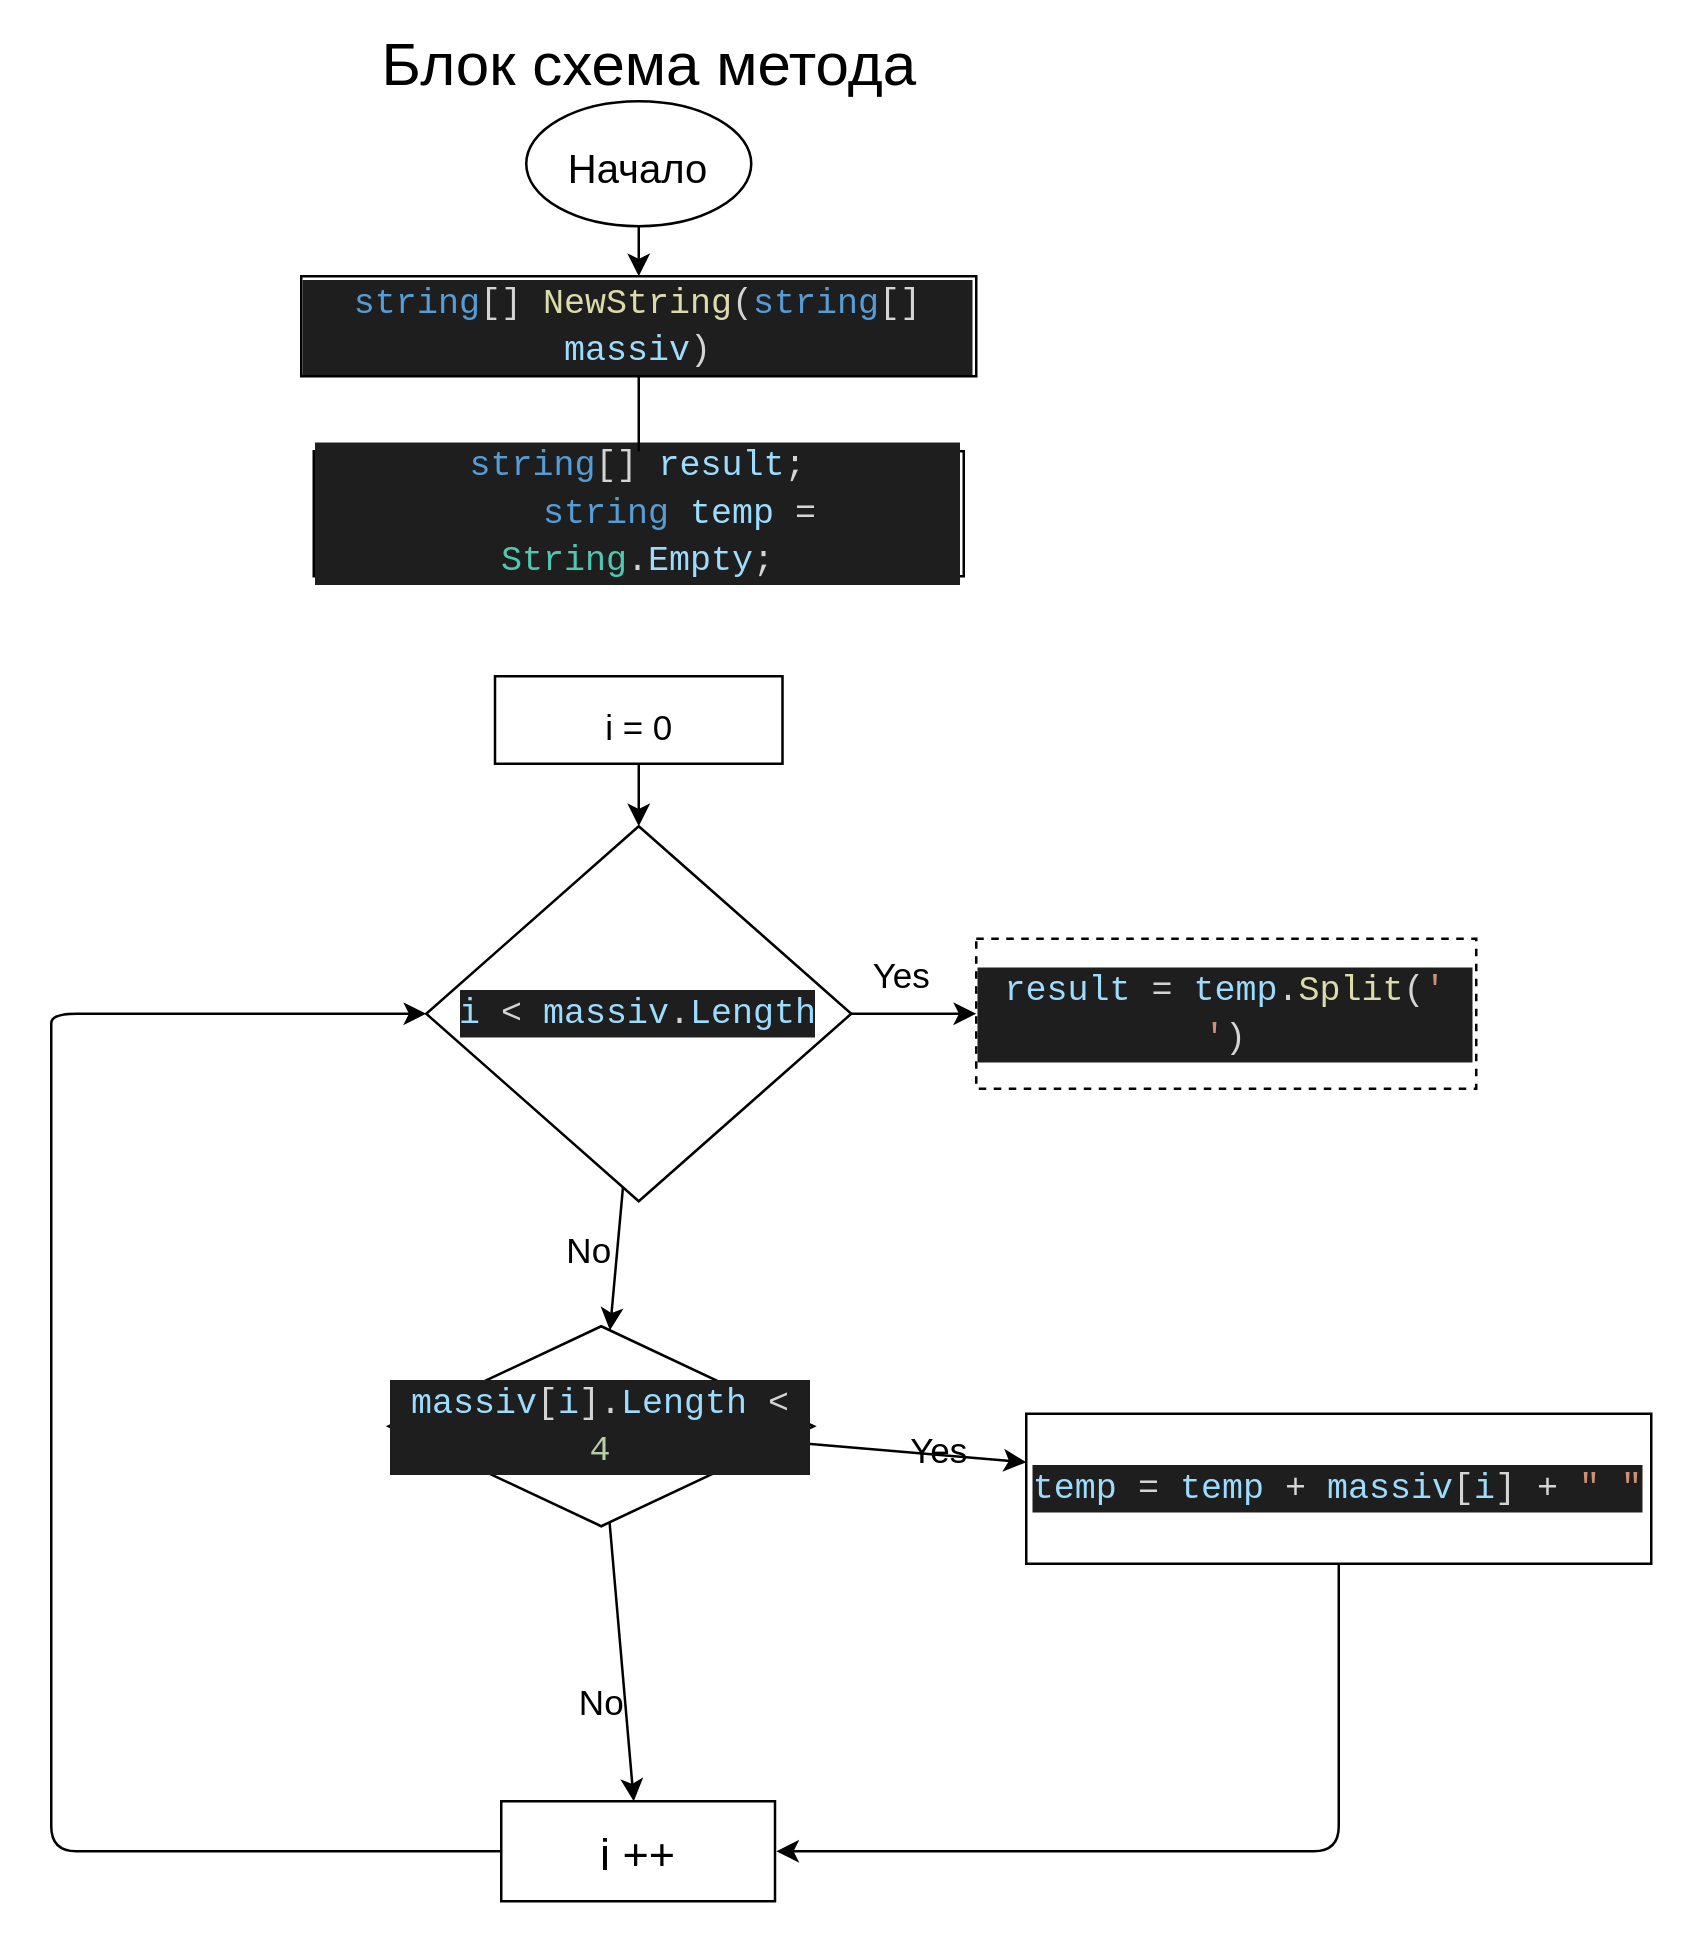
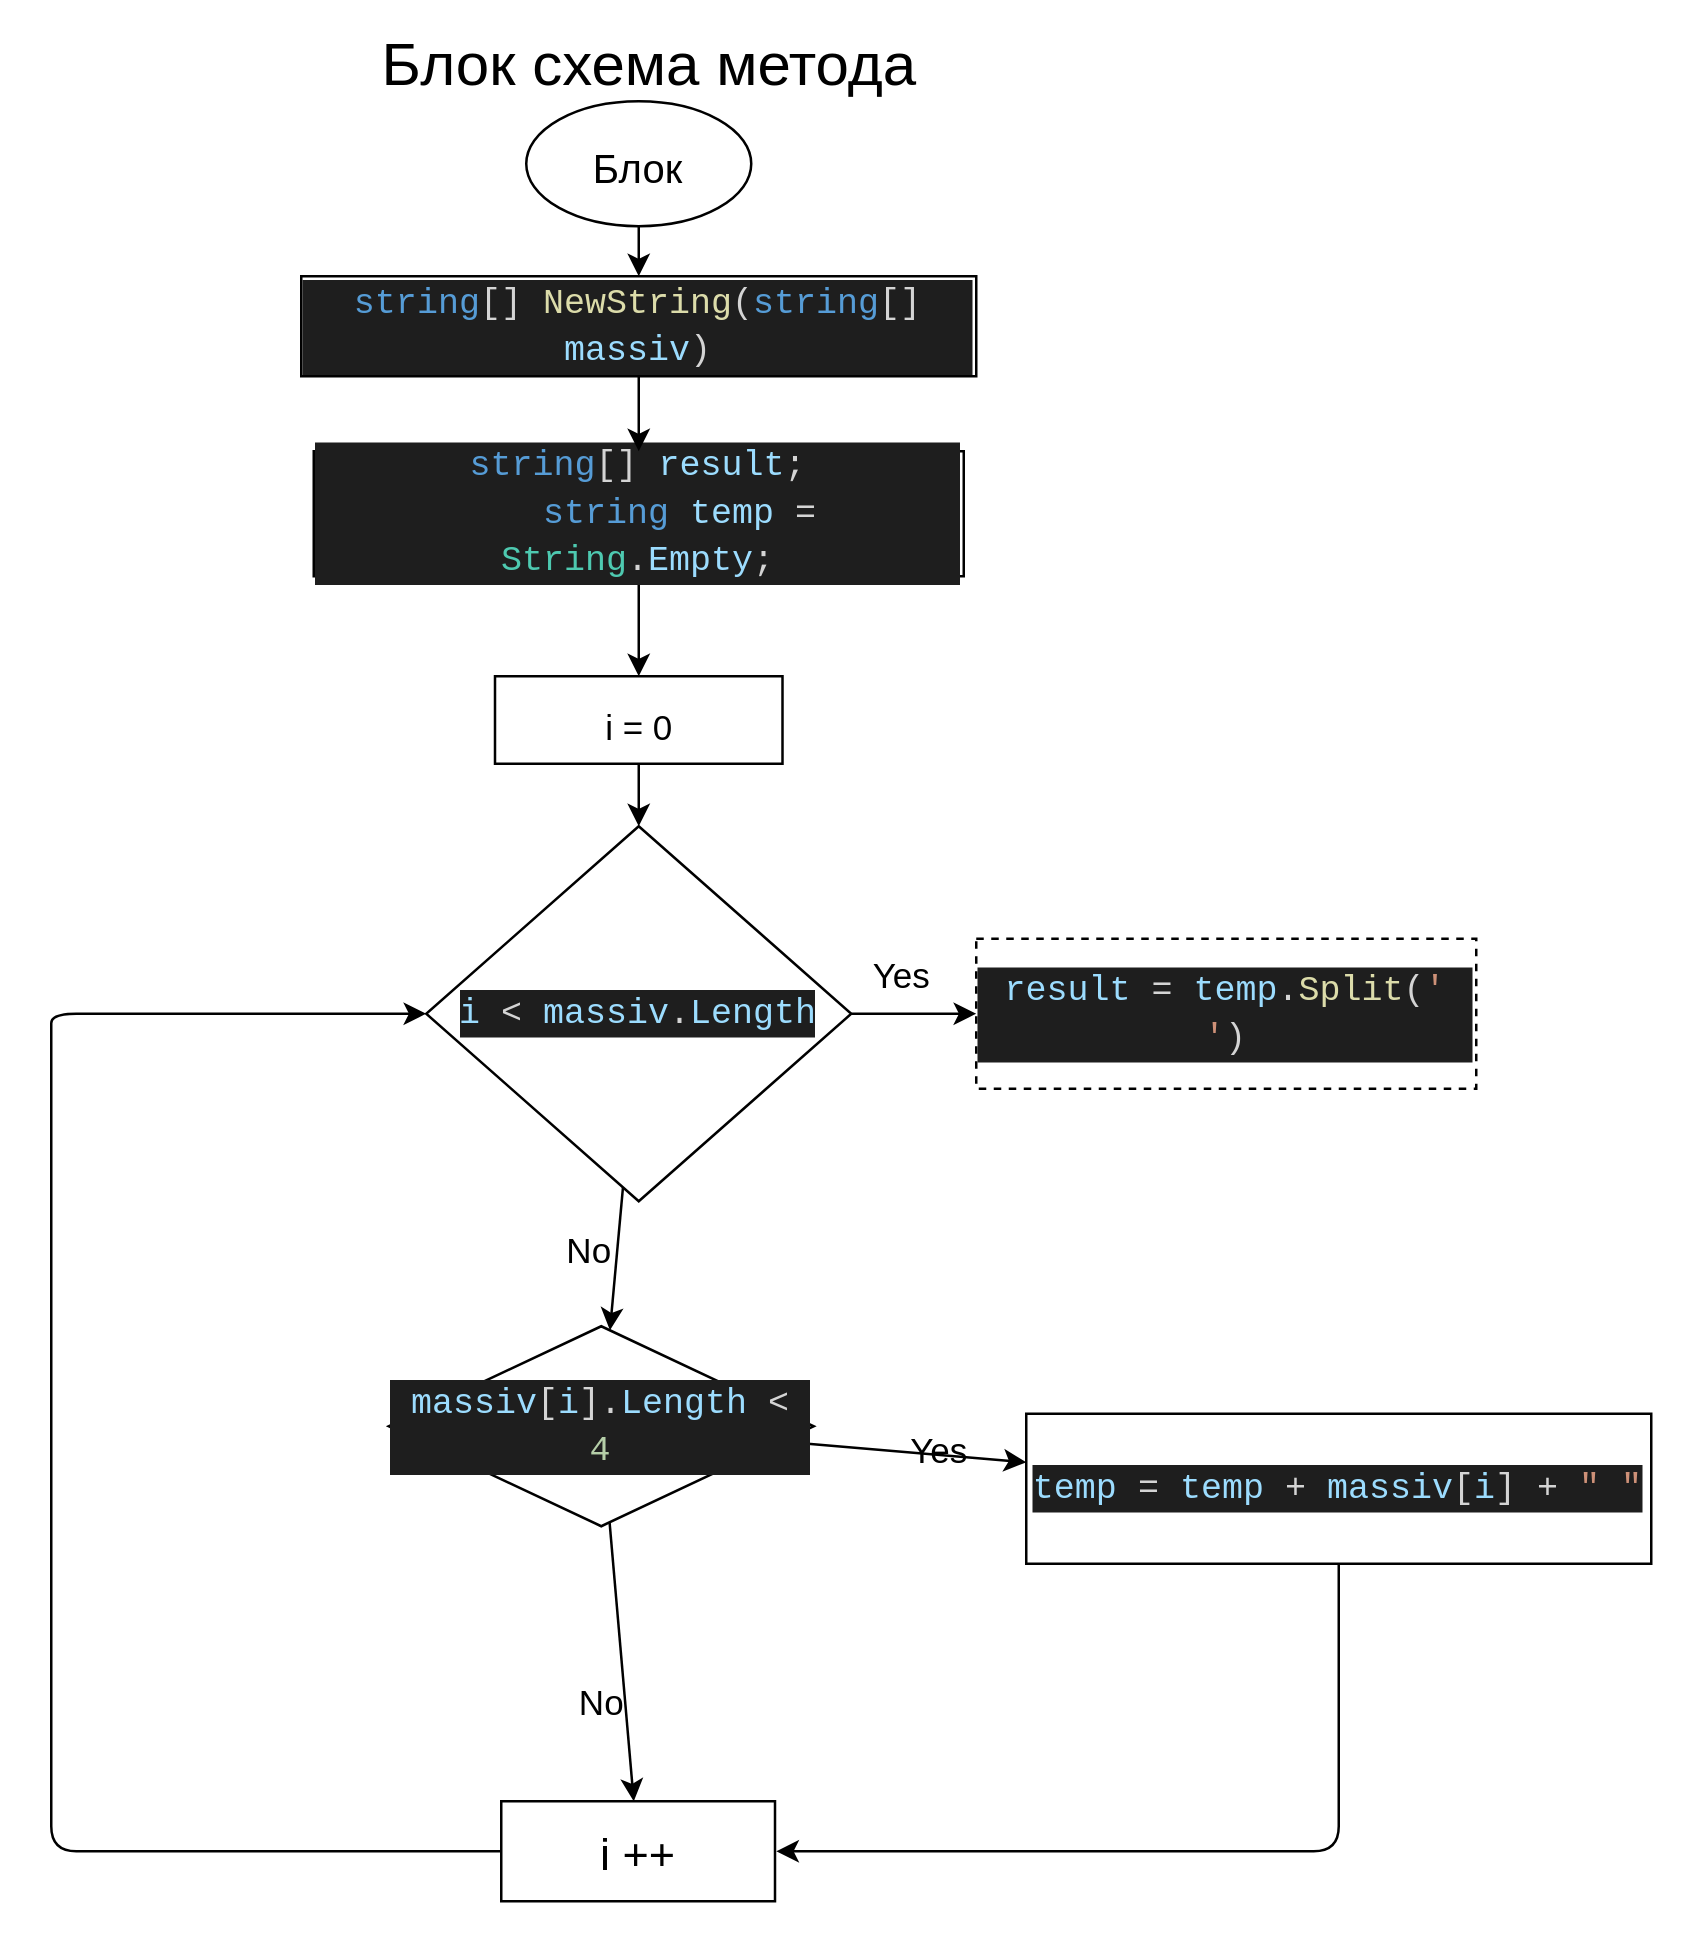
node "Начало": label "Начало" -> "Блок"
edge "string[] NewString(string[] massiv)" -- "string[] result; string temp = String.Empty;": arrowhead none -> classic
edge "string[] result; string temp = String.Empty;" -> "i = 0": added
